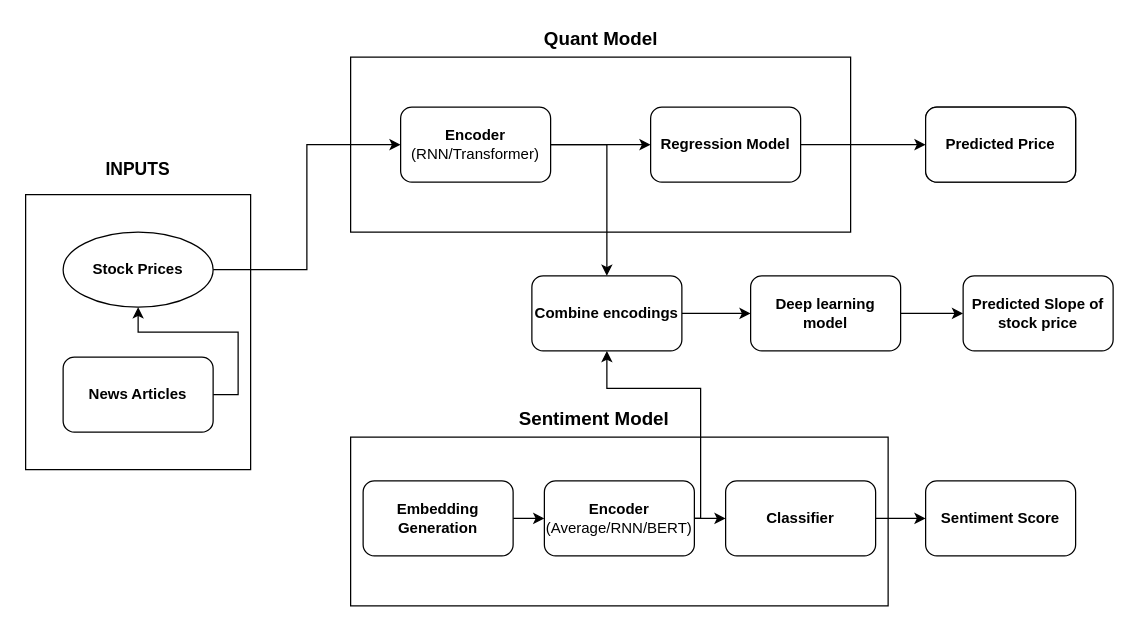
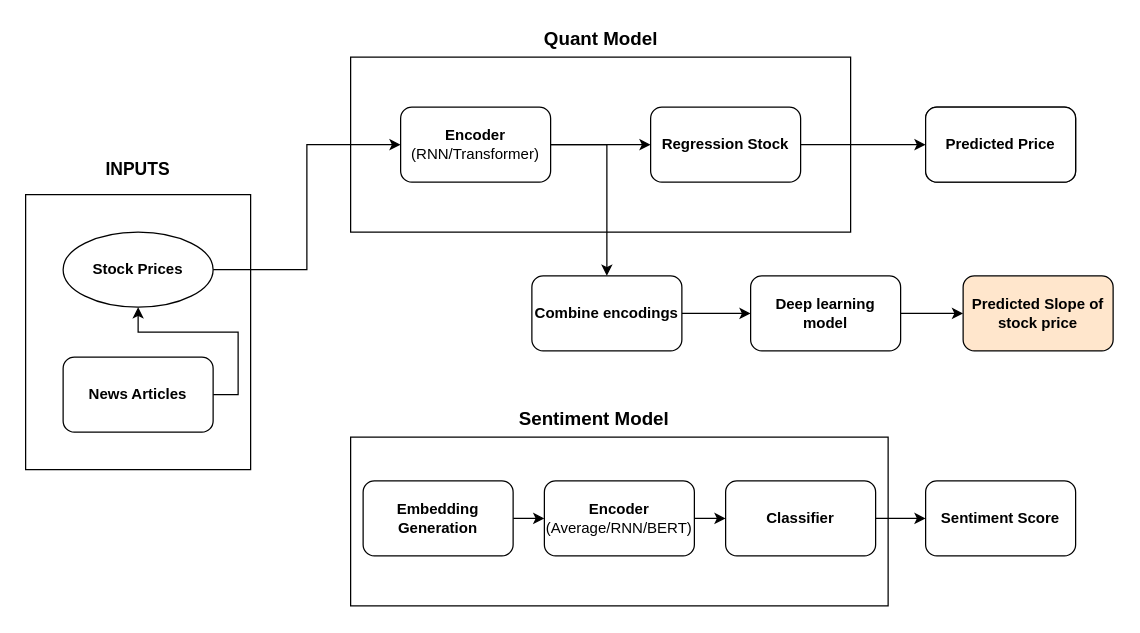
node "Regression Model": label "Regression Model" -> "Regression Stock"
node "Predicted Slope of stock price": fillcolor #ffffff -> #ffe6cc
edge "Encoder (Average/RNN/BERT)" -> "Combine encodings": removed
